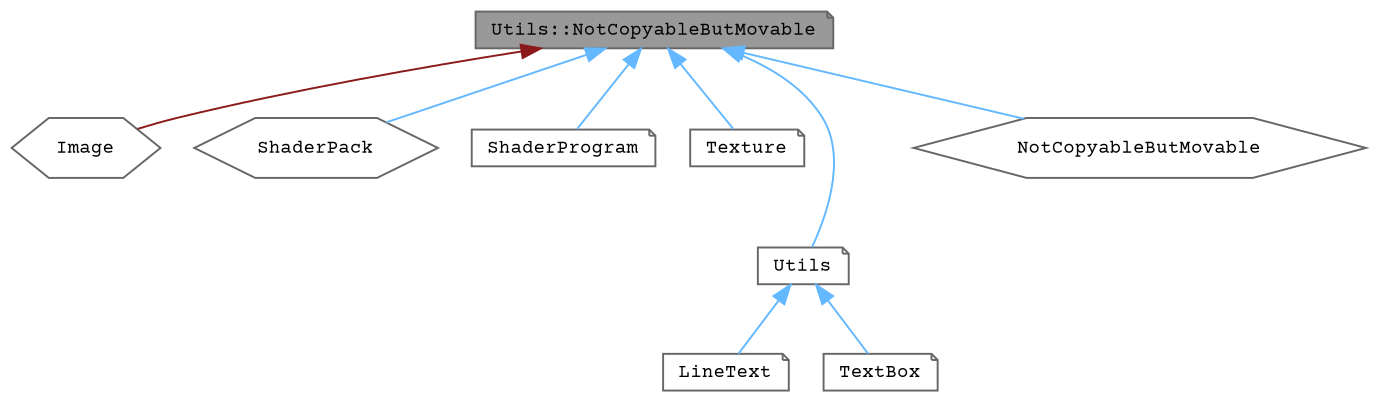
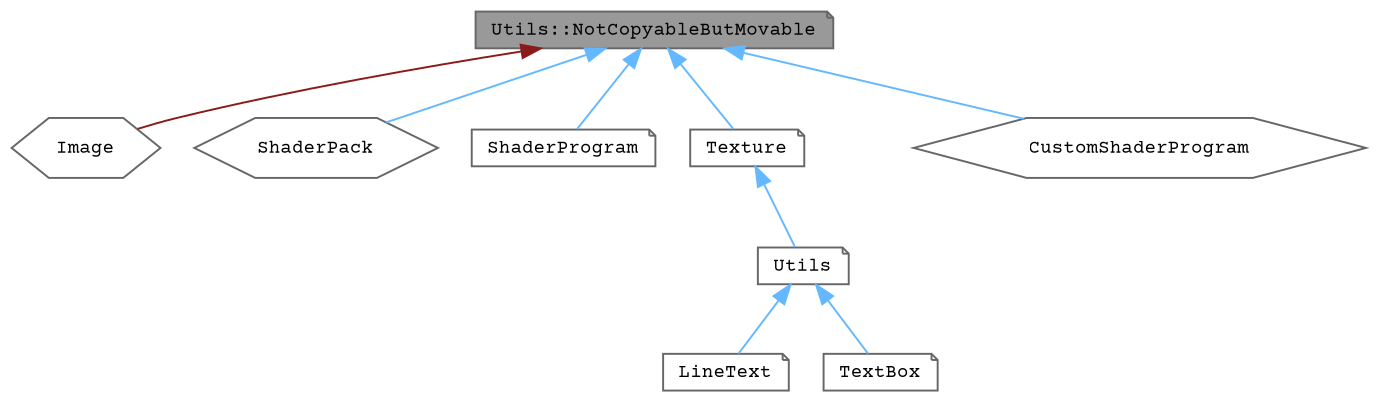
edge "Utils" -> "Utils::NotCopyableButMovable": now "Utils" -> "Texture"
node "NotCopyableButMovable": label "NotCopyableButMovable" -> "CustomShaderProgram"
